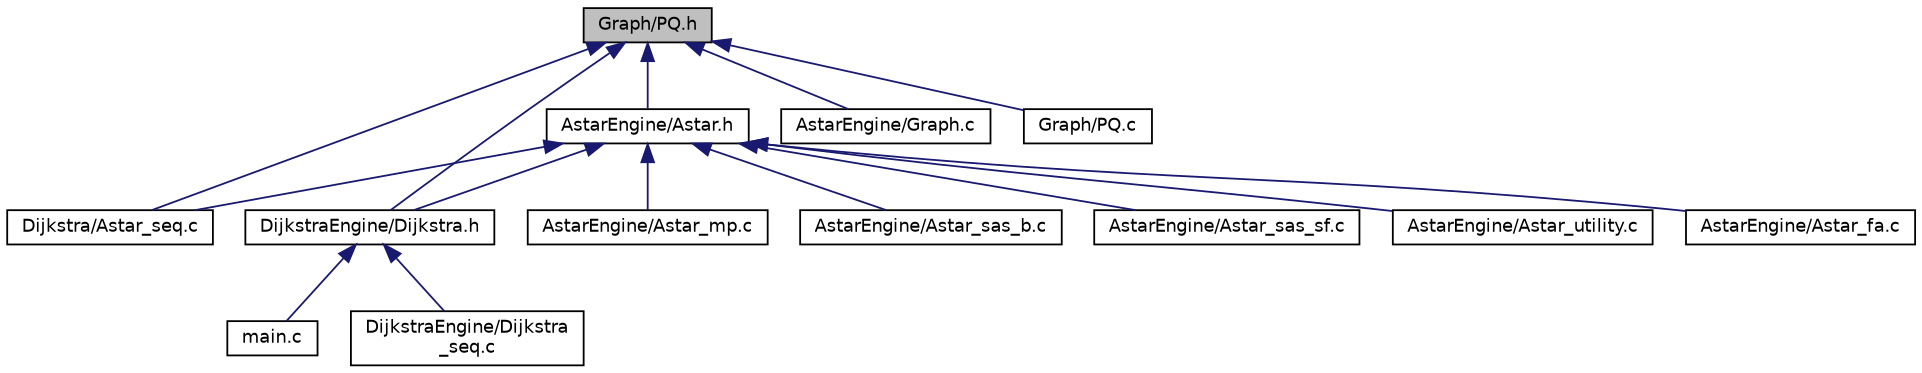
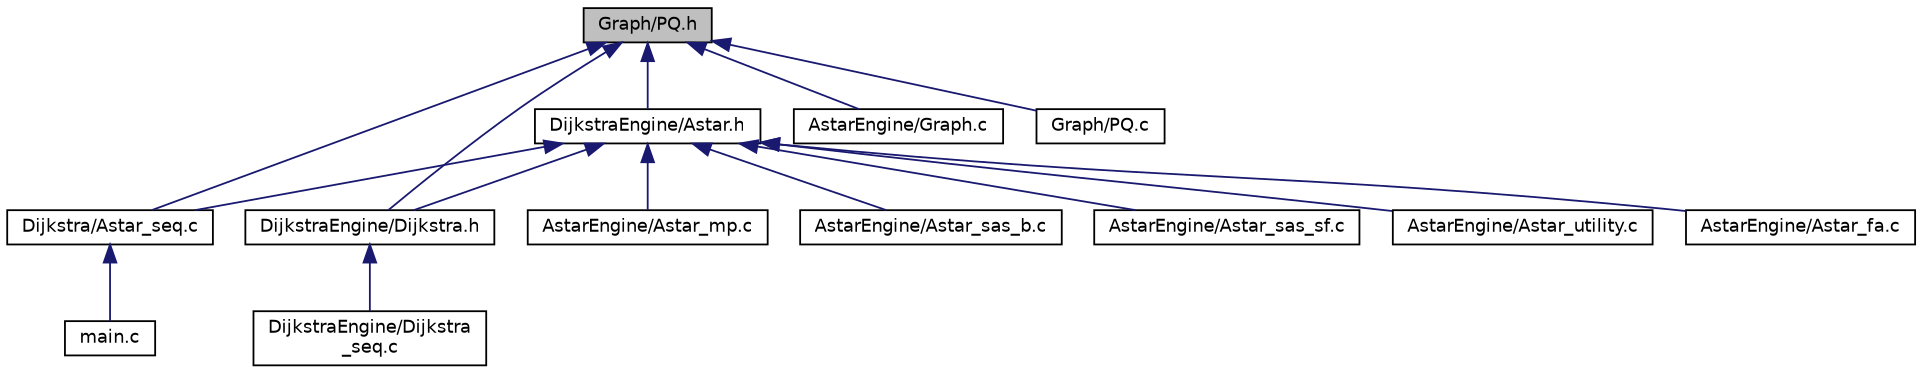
node "AstarEngine/Astar.h": label "AstarEngine/Astar.h" -> "DijkstraEngine/Astar.h"
edge "main.c" -> "DijkstraEngine/Dijkstra.h": now "main.c" -> "Dijkstra/Astar_seq.c"
